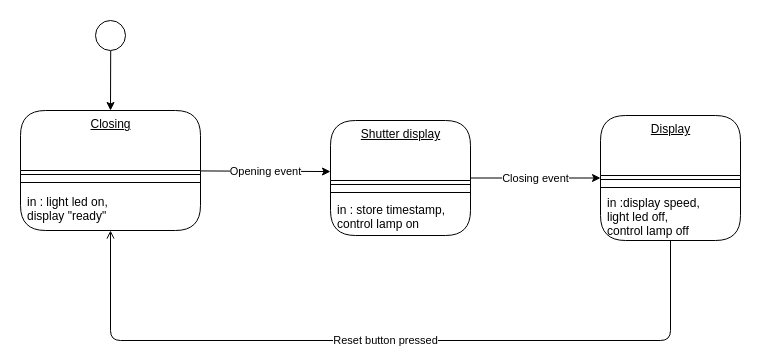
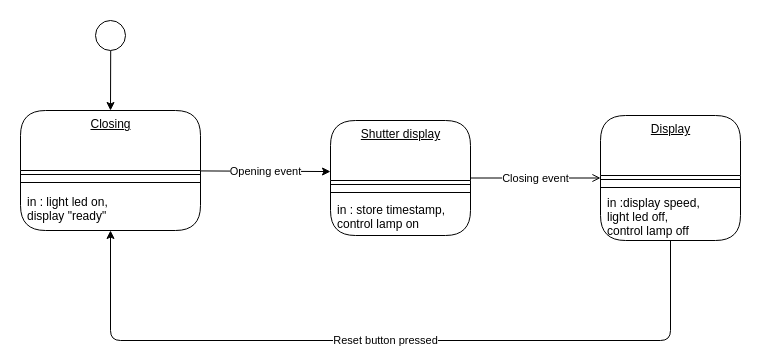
edge "Shutter display" -> "Display": arrowhead classic -> open
edge "Display" -> "Closing": arrowhead open -> classic
